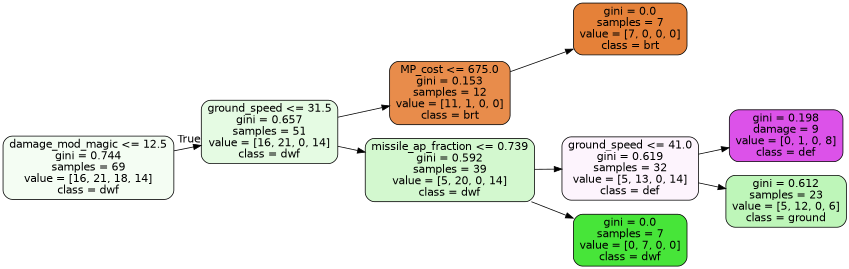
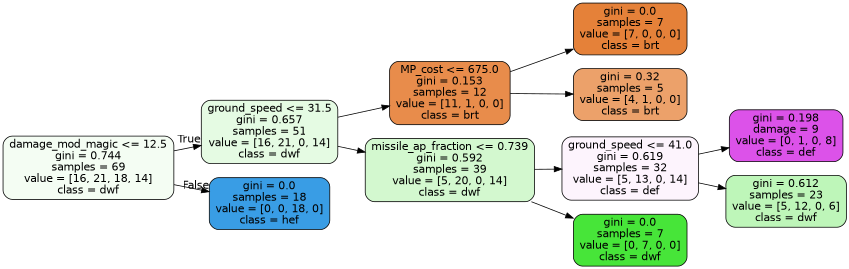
node "gini = 0.32 samples = 5 value = [4, 1, 0, 0] class = brt": added
node "gini = 0.612 samples = 23 value = [5, 12, 0, 6] class = ground": label "gini = 0.612 samples = 23 value = [5, 12, 0, 6] class = ground" -> "gini = 0.612 samples = 23 value = [5, 12, 0, 6] class = dwf"
node "gini = 0.0 samples = 18 value = [0, 0, 18, 0] class = hef": added
